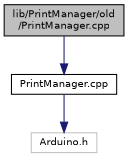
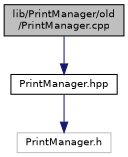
node "PrintManager.cpp": label "PrintManager.cpp" -> "PrintManager.hpp"
node "Arduino.h": label "Arduino.h" -> "PrintManager.h"
